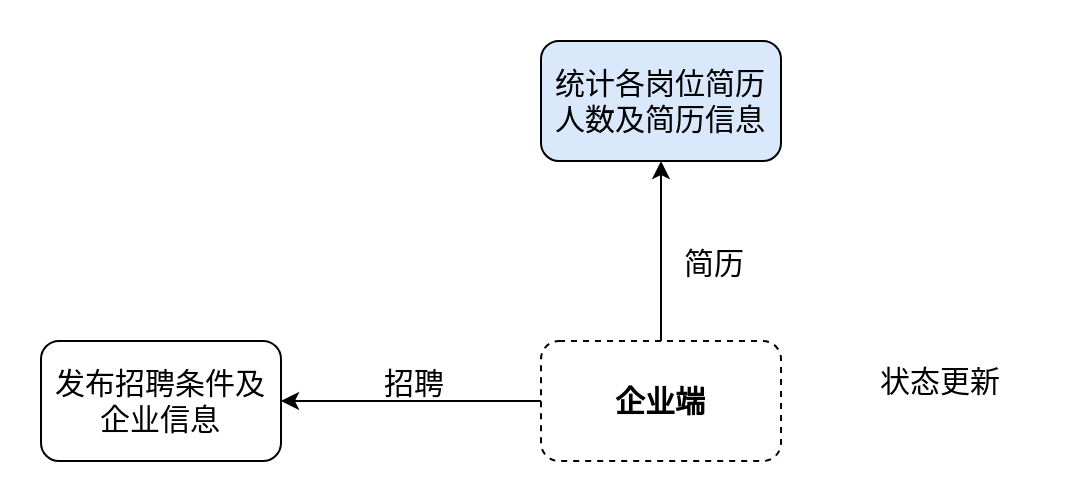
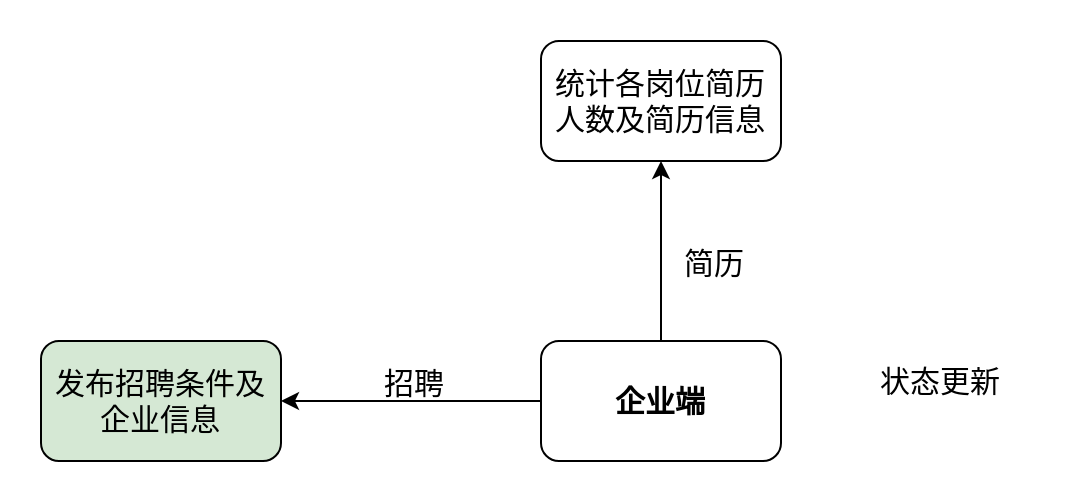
node "统计各岗位简历人数及简历信息": fillcolor #dae8fc -> #ffffff
node "发布招聘条件及企业信息": fillcolor #ffffff -> #d5e8d4
node "企业端": style dashed -> solid
